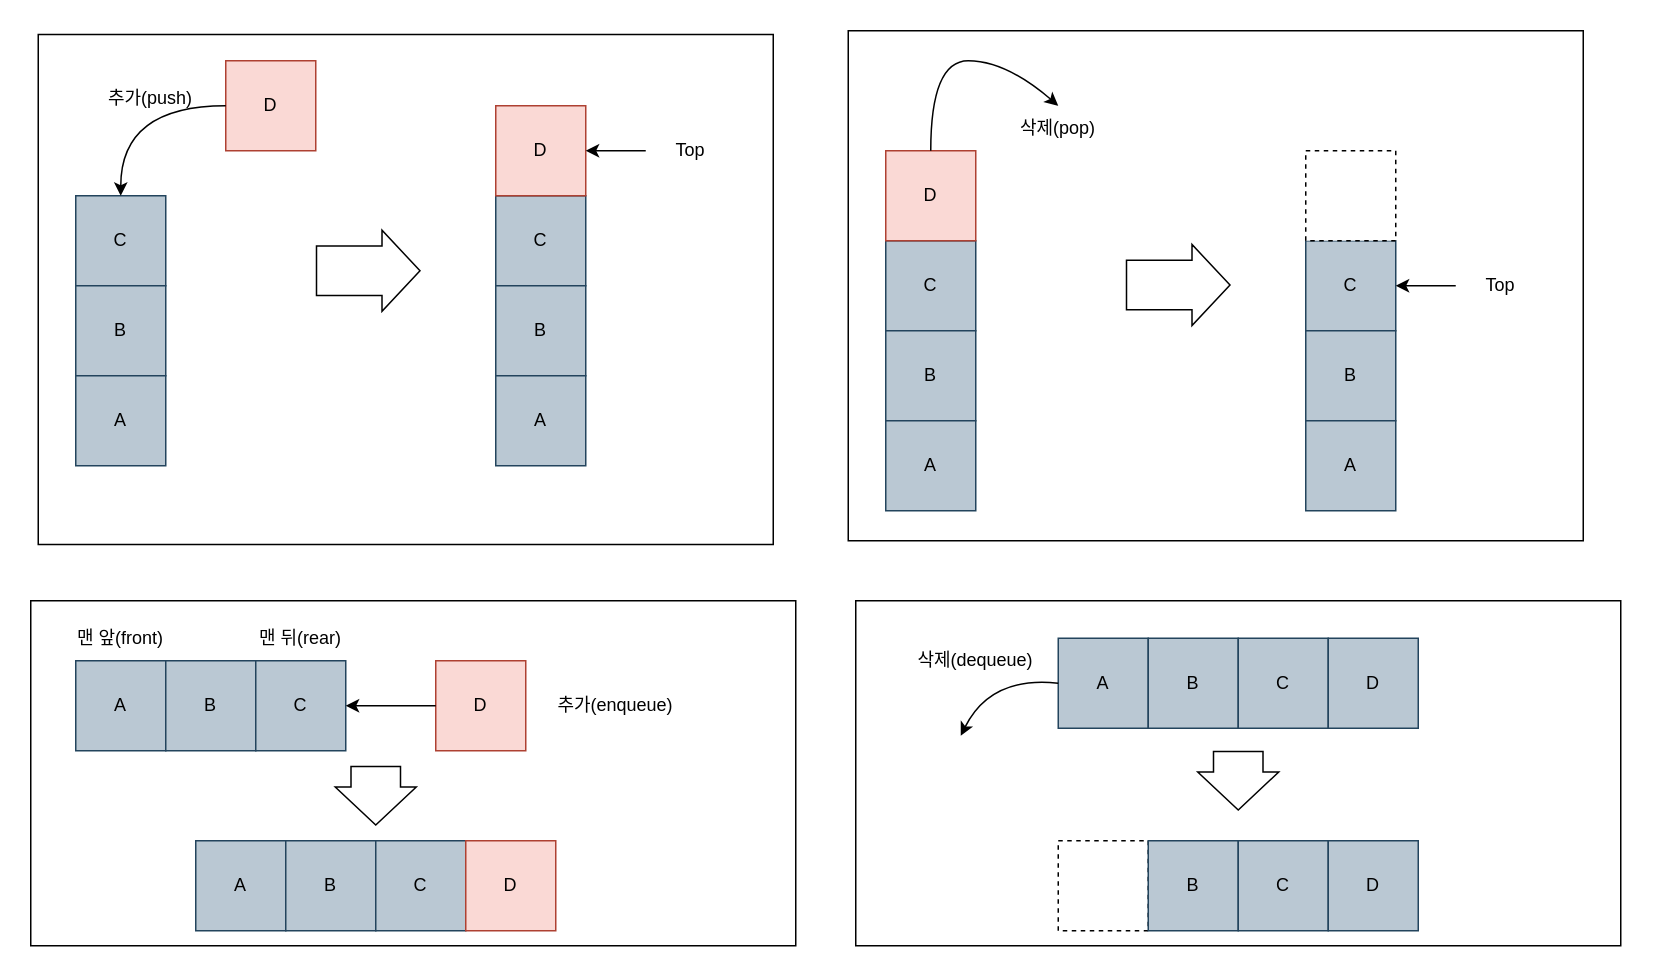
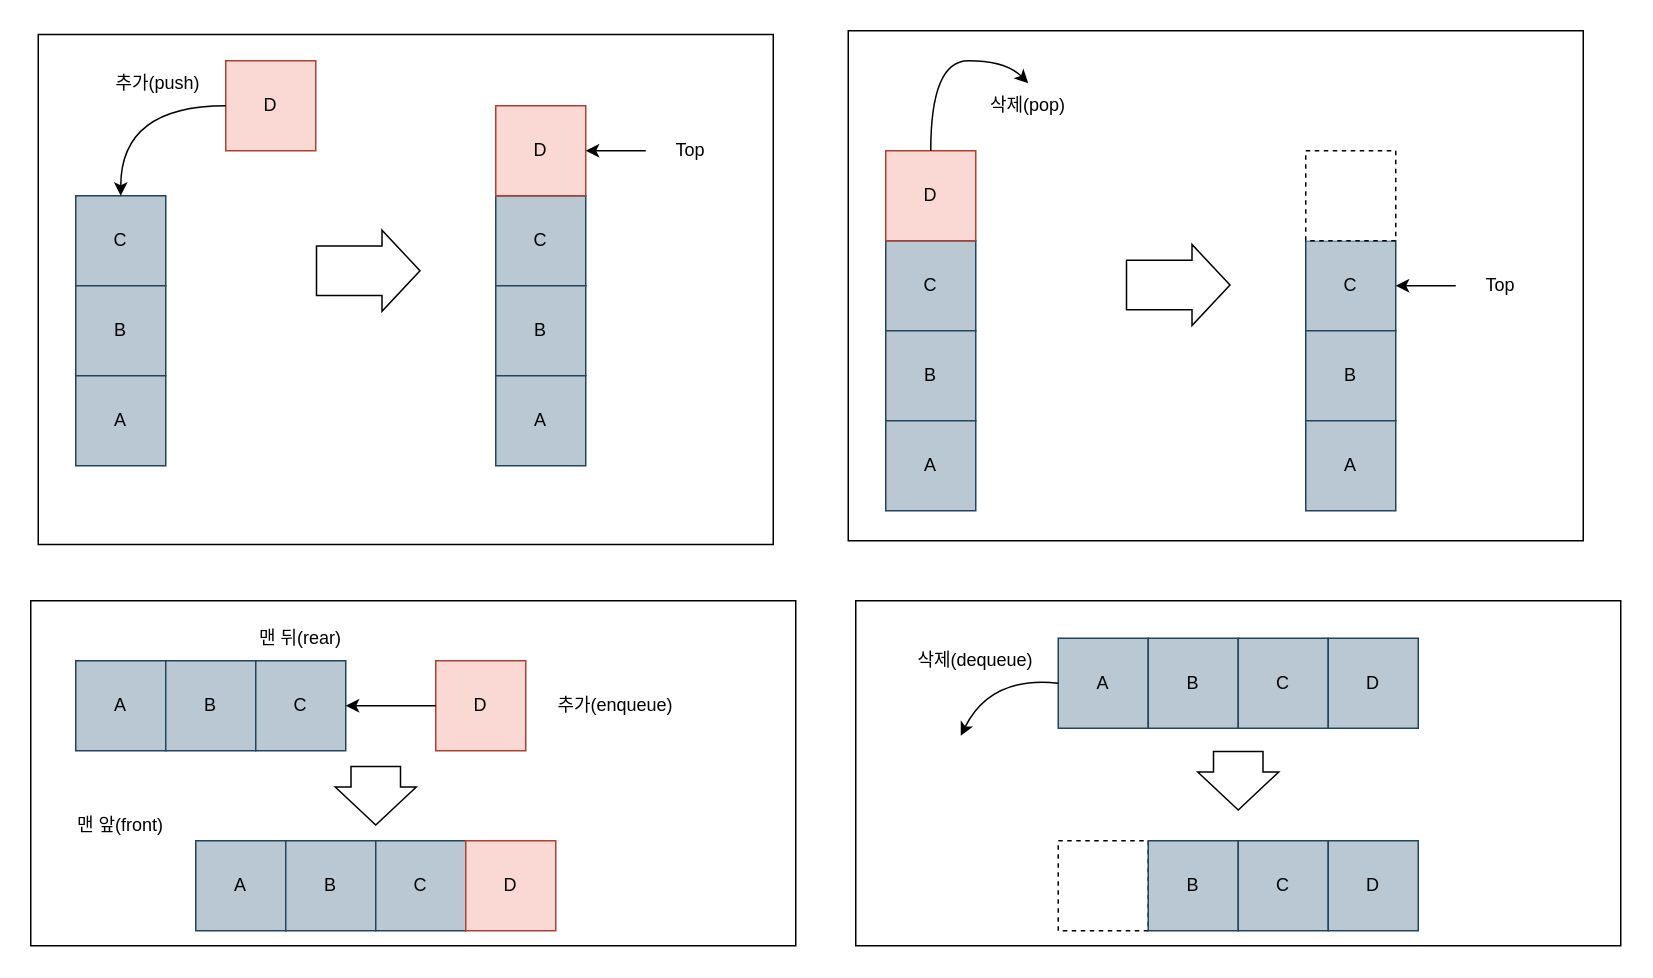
node "추가(push)": moved (151, 98) -> (158, 83)
node "삭제(pop)": moved (1058, 128) -> (1028, 106)
node "맨 앞(front)": moved (121, 638) -> (121, 826)
